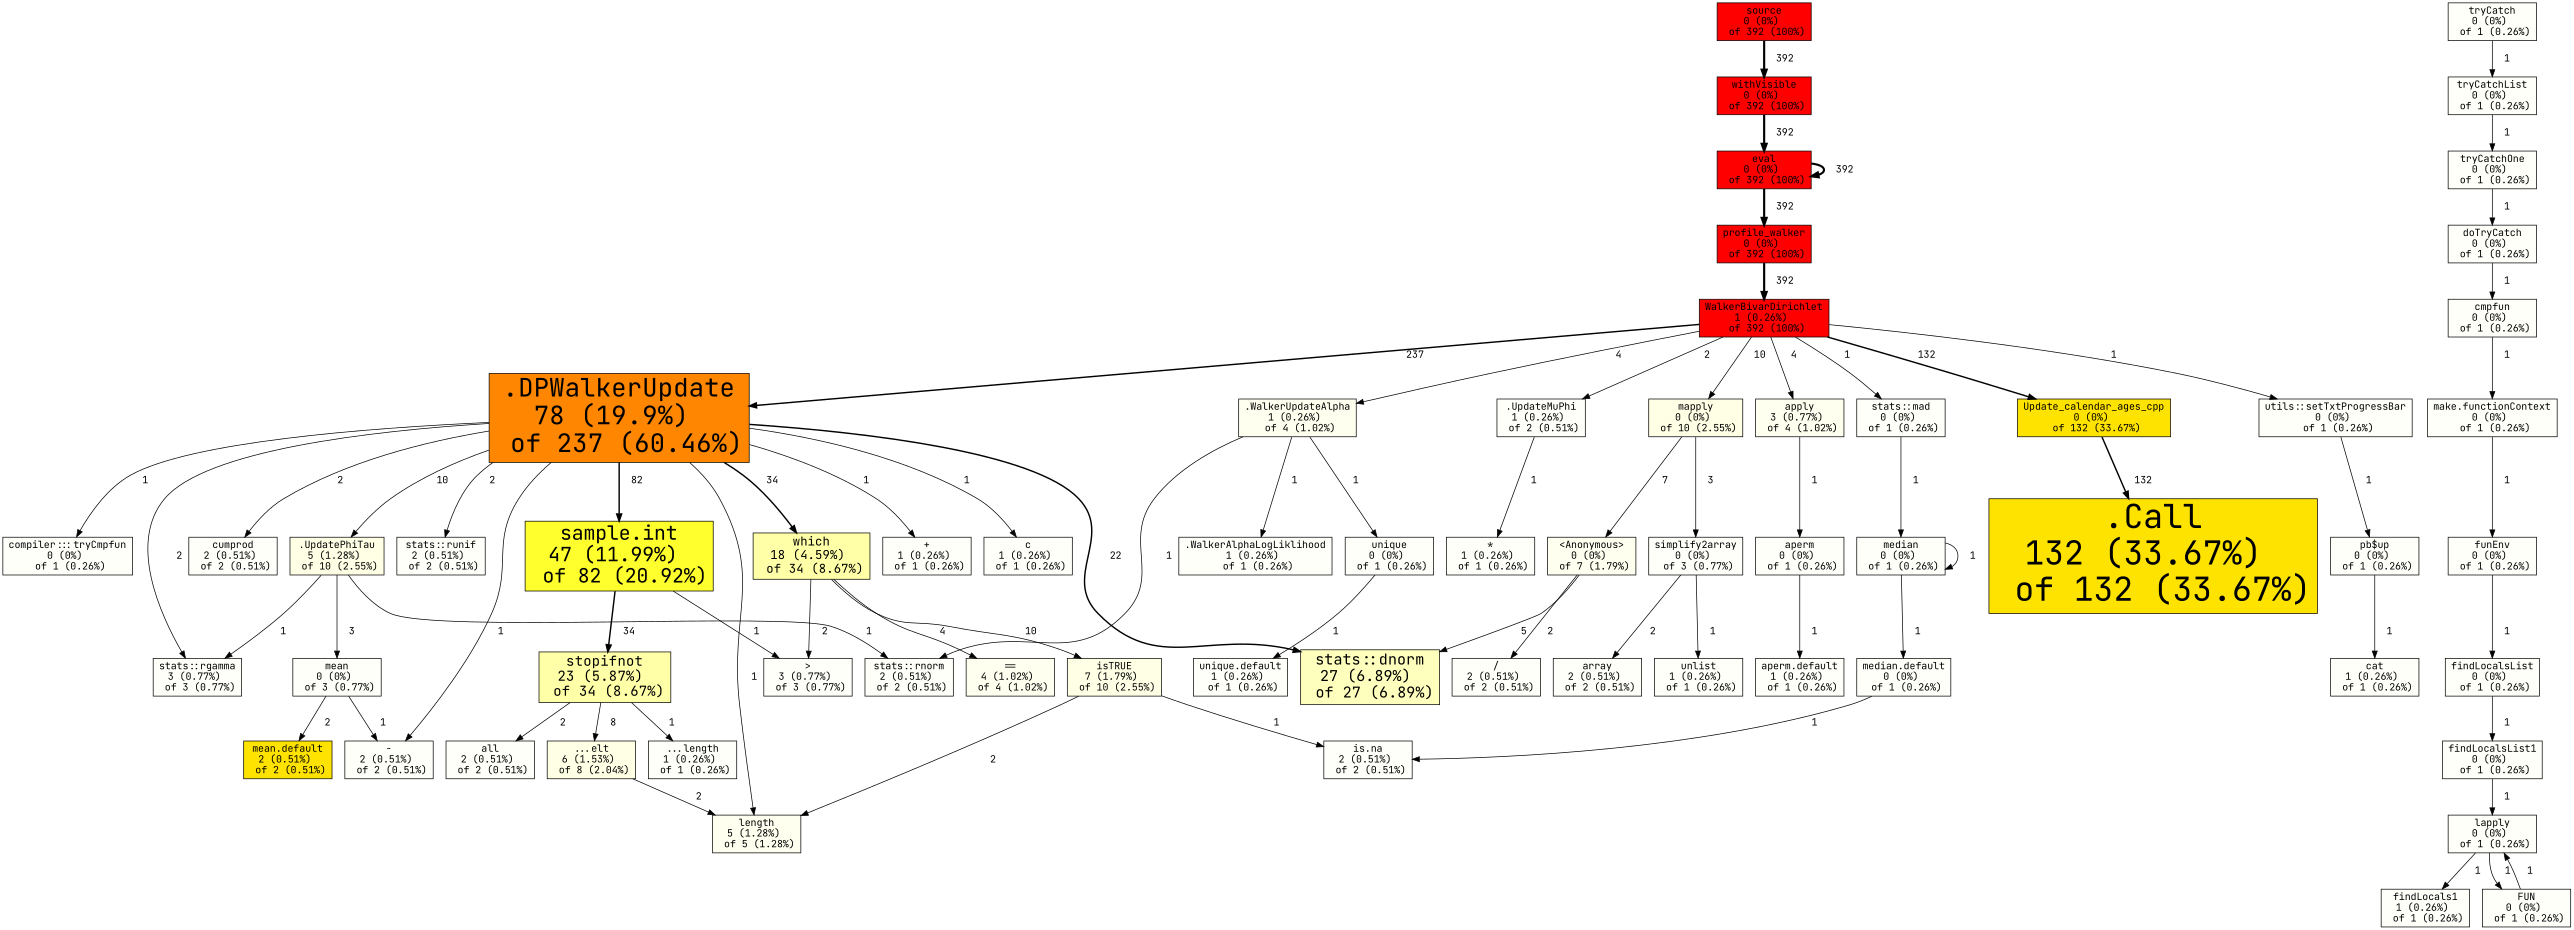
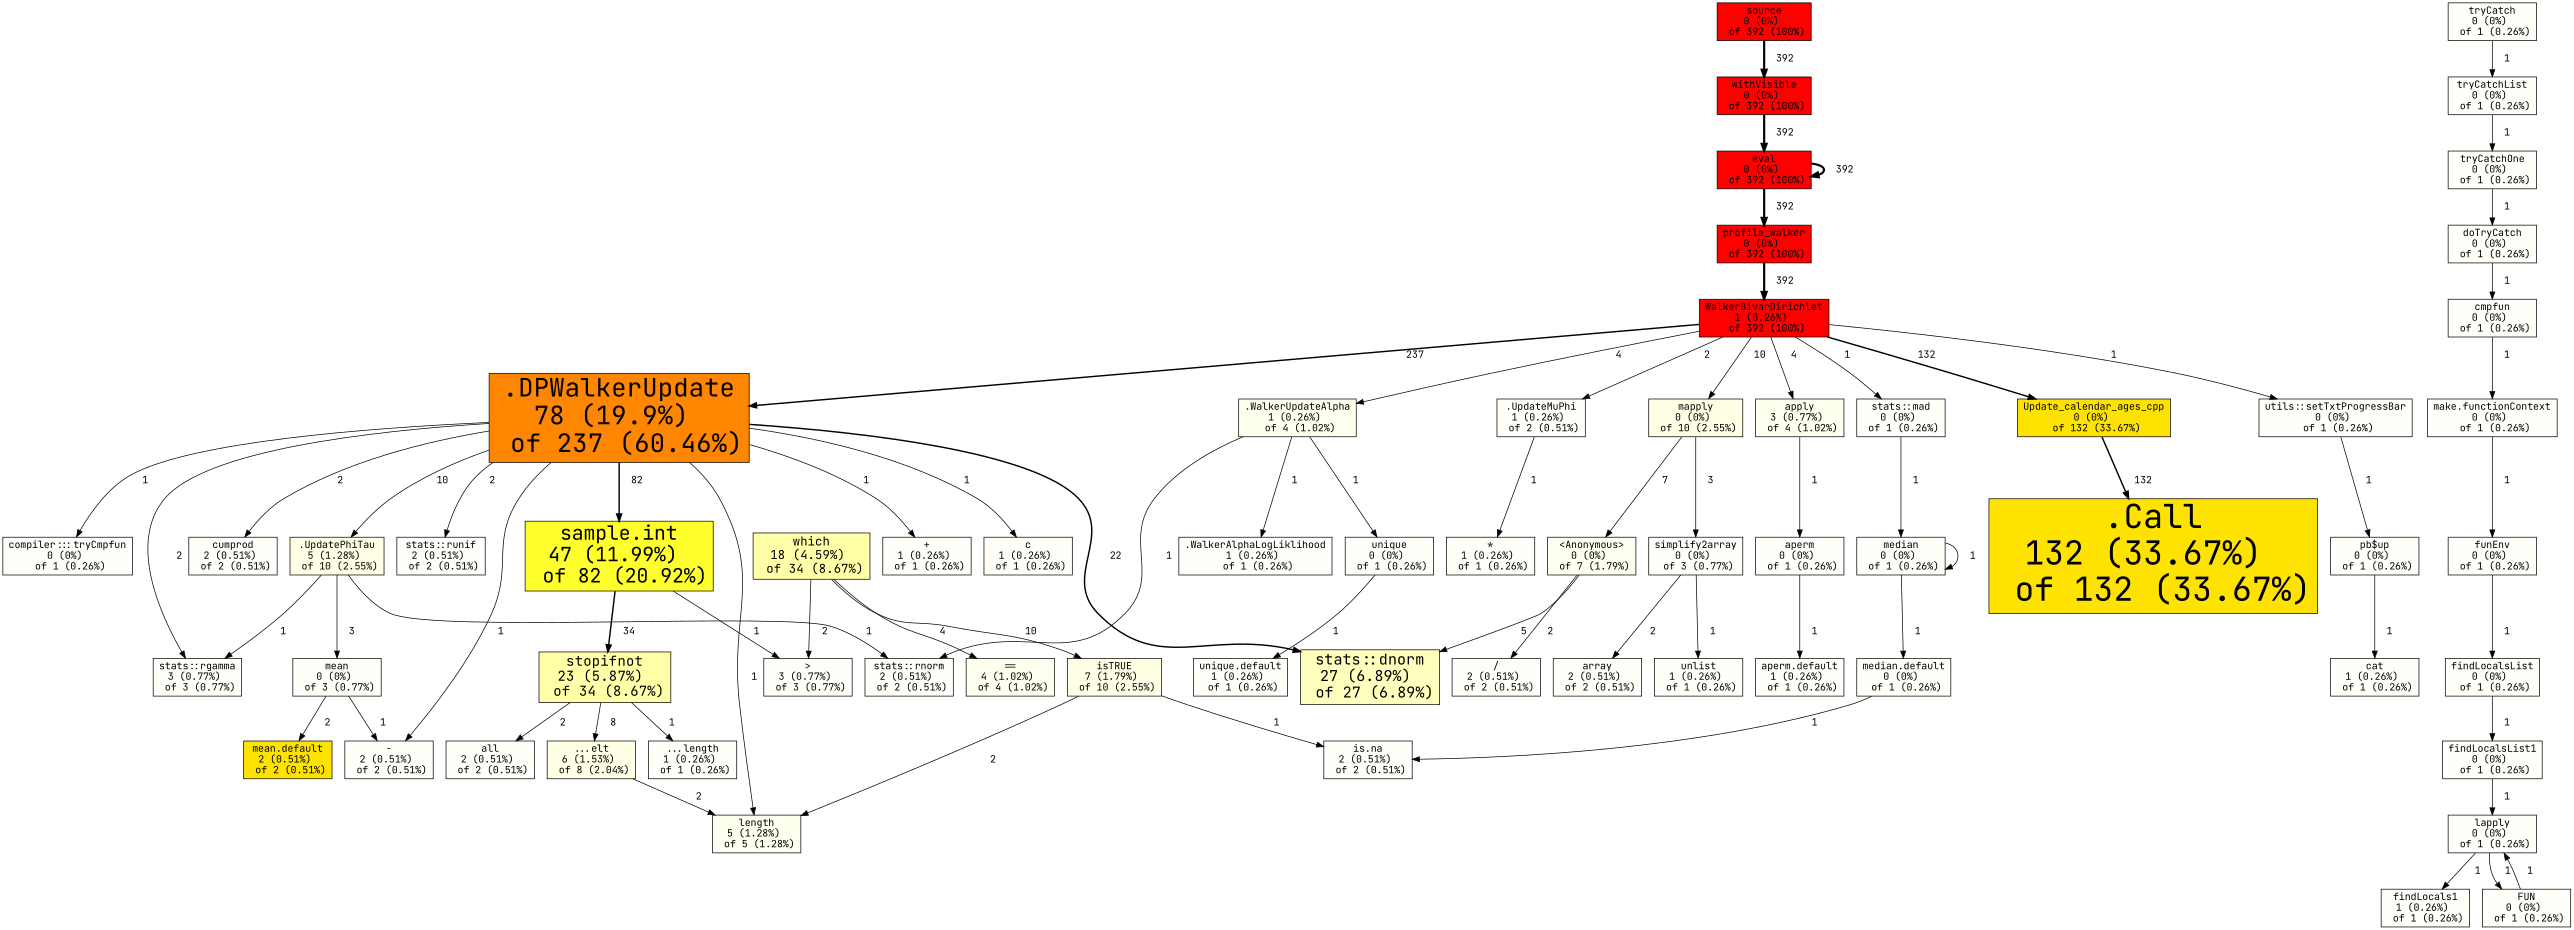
edge ".DPWalkerUpdate 78 (19.9%) of 237 (60.46%)" -> "which 18 (4.59%) of 34 (8.67%)": removed, label "34"
